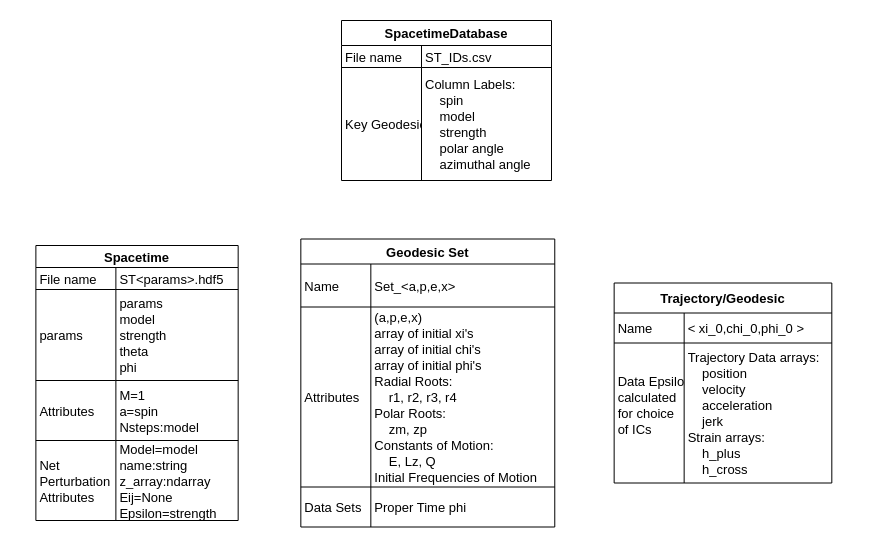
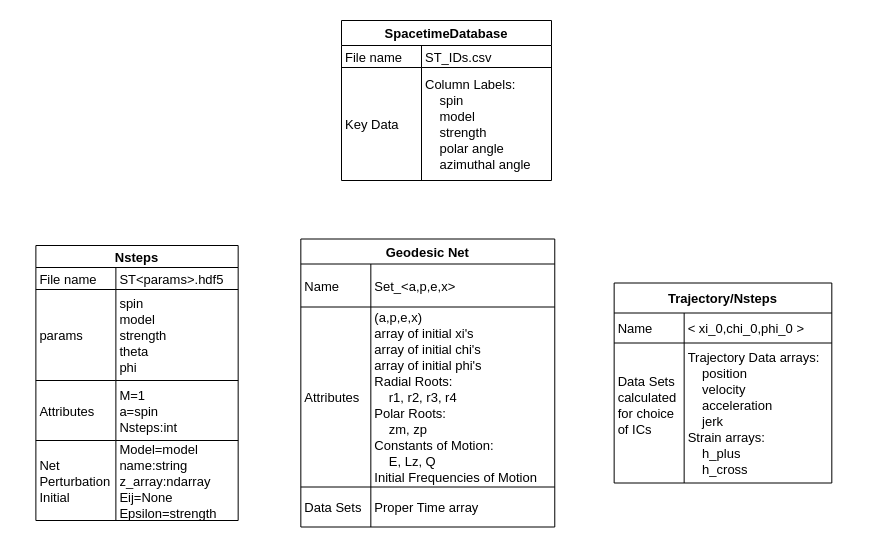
node "Key Geodesic": label "Key Geodesic" -> "Key Data"
node "Geodesic Set": label "Geodesic Set" -> "Geodesic Net"
node "Spacetime": label "Spacetime" -> "Nsteps"
node "Trajectory/Geodesic": label "Trajectory/Geodesic" -> "Trajectory/Nsteps"
node "params model strength theta phi": label "params model strength theta phi" -> "spin model strength theta phi"
node "Data Epsilon calculated for choice of ICs": label "Data Epsilon calculated for choice of ICs" -> "Data Sets calculated for choice of ICs"
node "M=1 a=spin Nsteps:model": label "M=1 a=spin Nsteps:model" -> "M=1 a=spin Nsteps:int"
node "Net Perturbation Attributes": label "Net Perturbation Attributes" -> "Net Perturbation Initial"
node "Proper Time phi": label "Proper Time phi" -> "Proper Time array"
